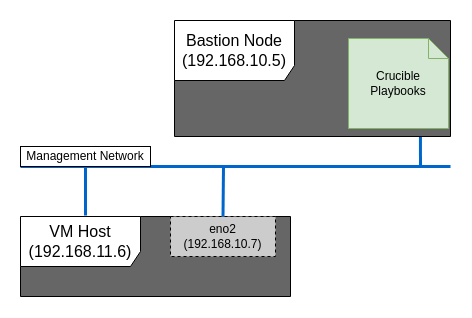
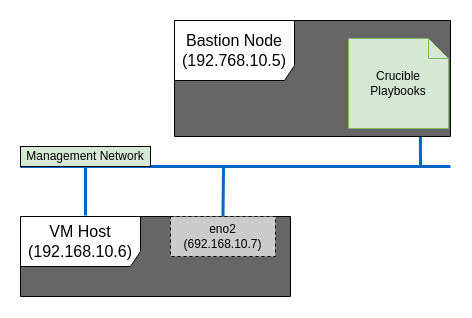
node "Bastion Node (192.168.10.5)": label "Bastion Node (192.168.10.5)" -> "Bastion Node (192.768.10.5)"
node "Management Network": fillcolor #ffffff -> #d5e8d4
node "eno2 (192.168.10.7)": label "eno2 (192.168.10.7)" -> "eno2 (692.168.10.7)"
node "VM Host (192.168.11.6)": label "VM Host (192.168.11.6)" -> "VM Host (192.168.10.6)"
